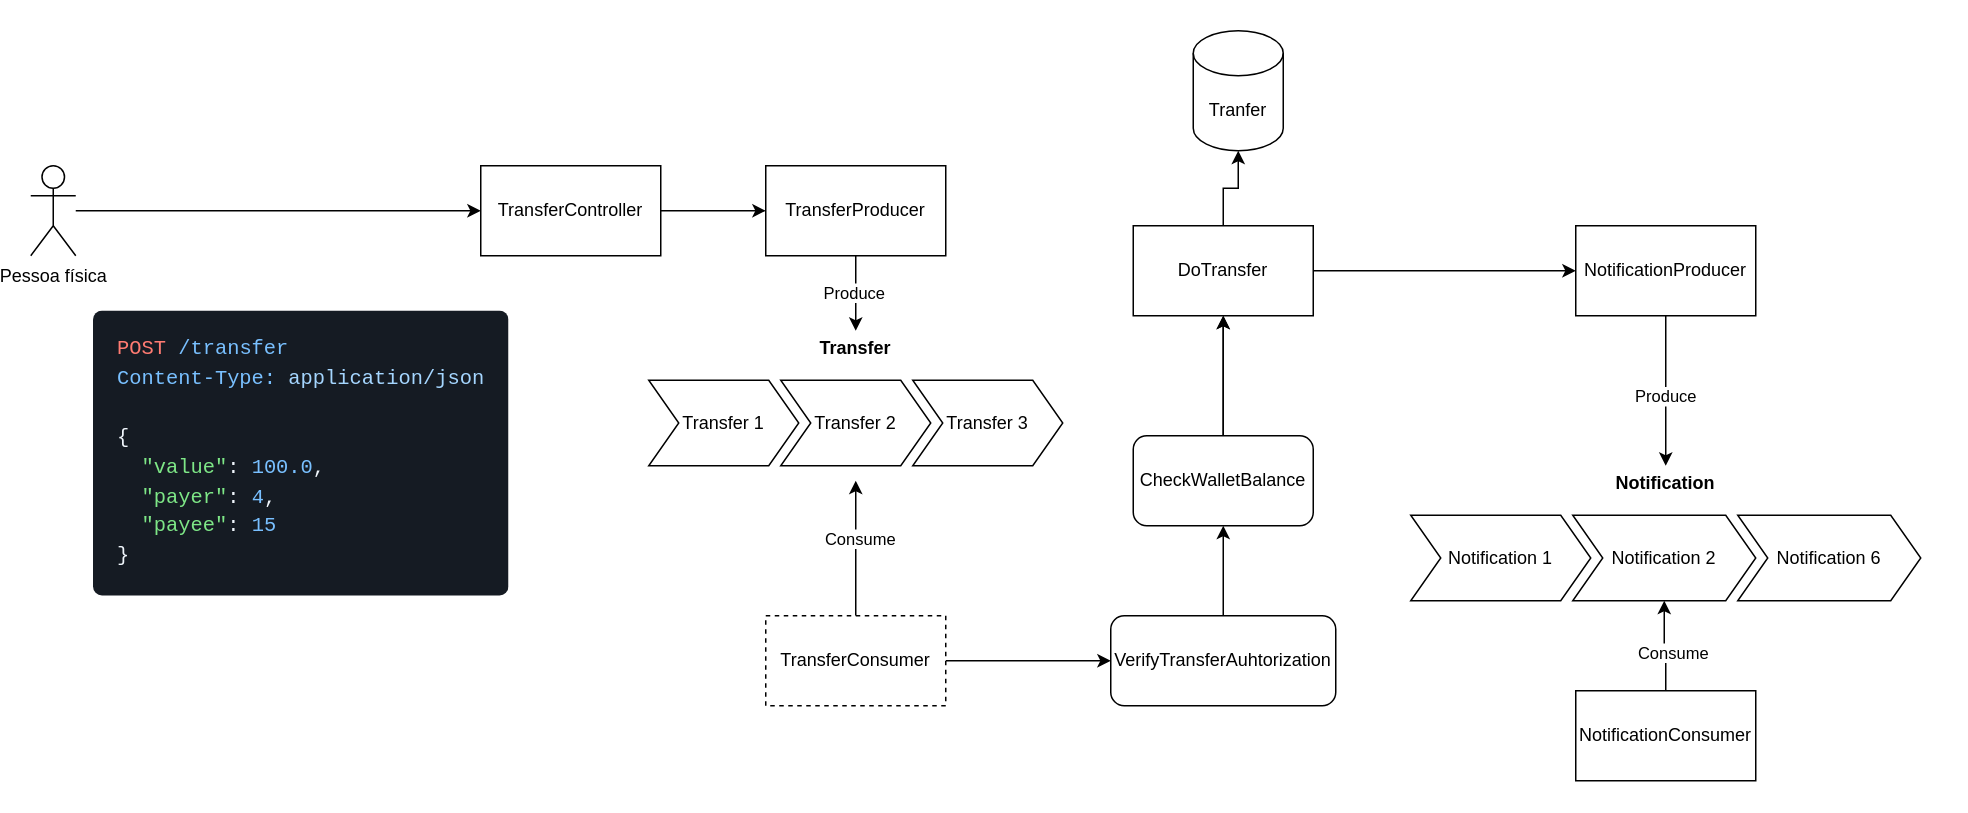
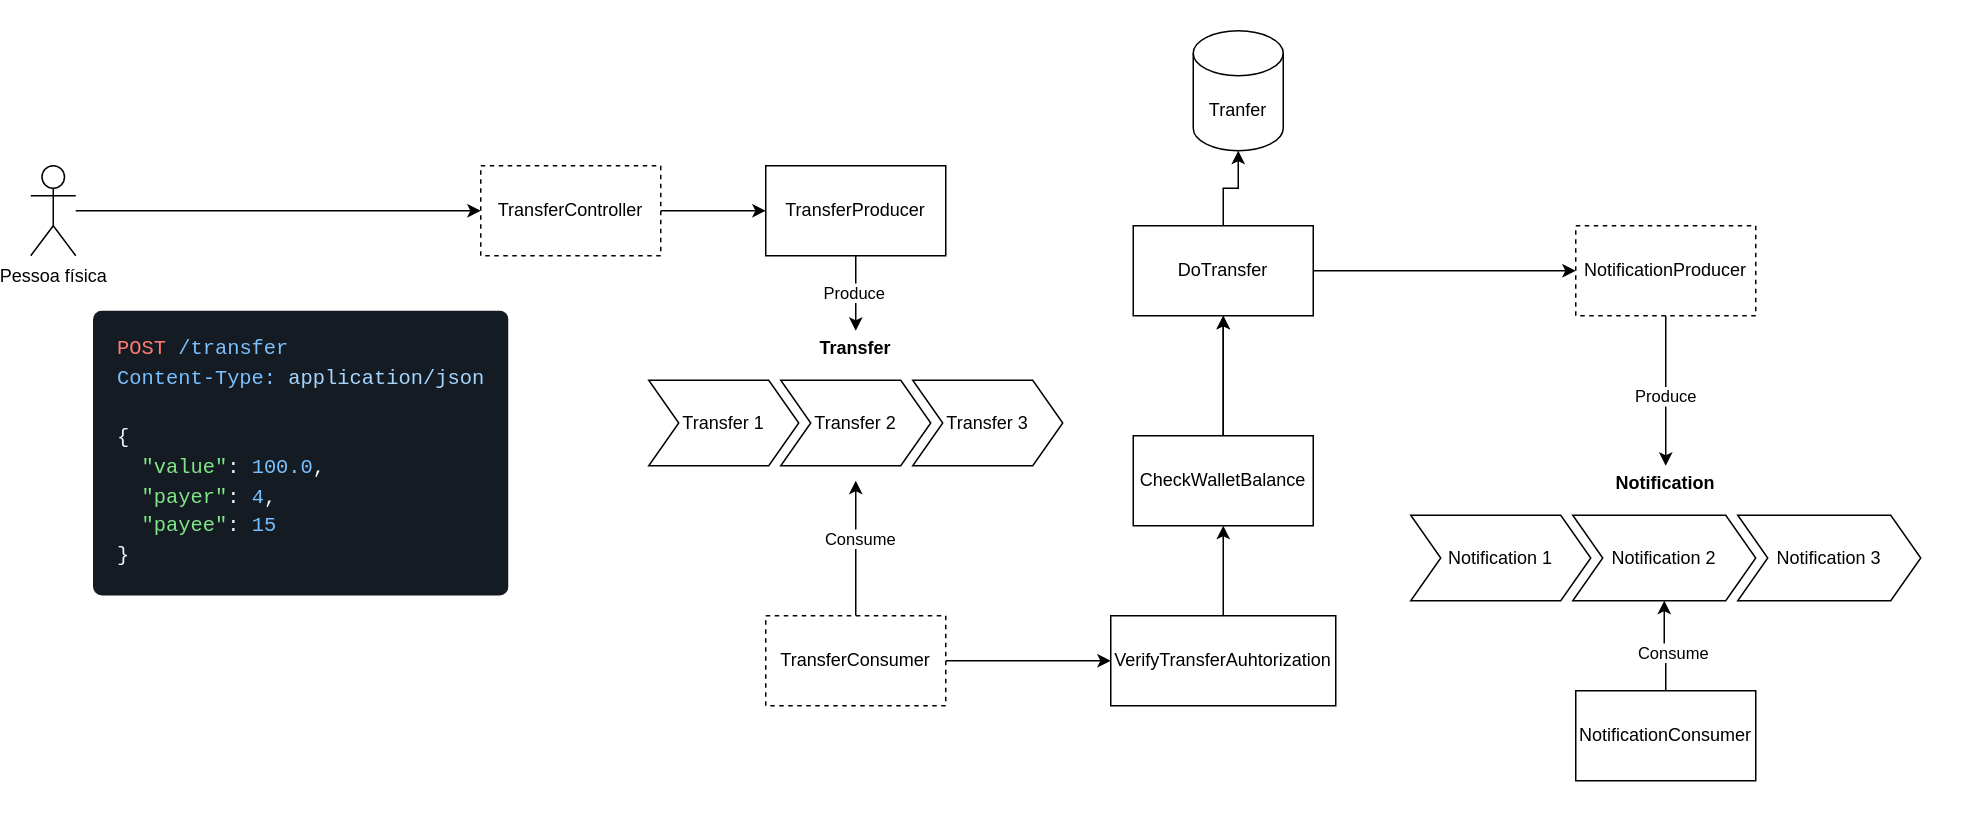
node "TransferController": style solid -> dashed
node "NotificationProducer": style solid -> dashed
node "CheckWalletBalance": shape rounded rectangle -> rectangle
node "Notification 6": label "Notification 6" -> "Notification 3"
node "VerifyTransferAuhtorization": shape rounded rectangle -> rectangle
